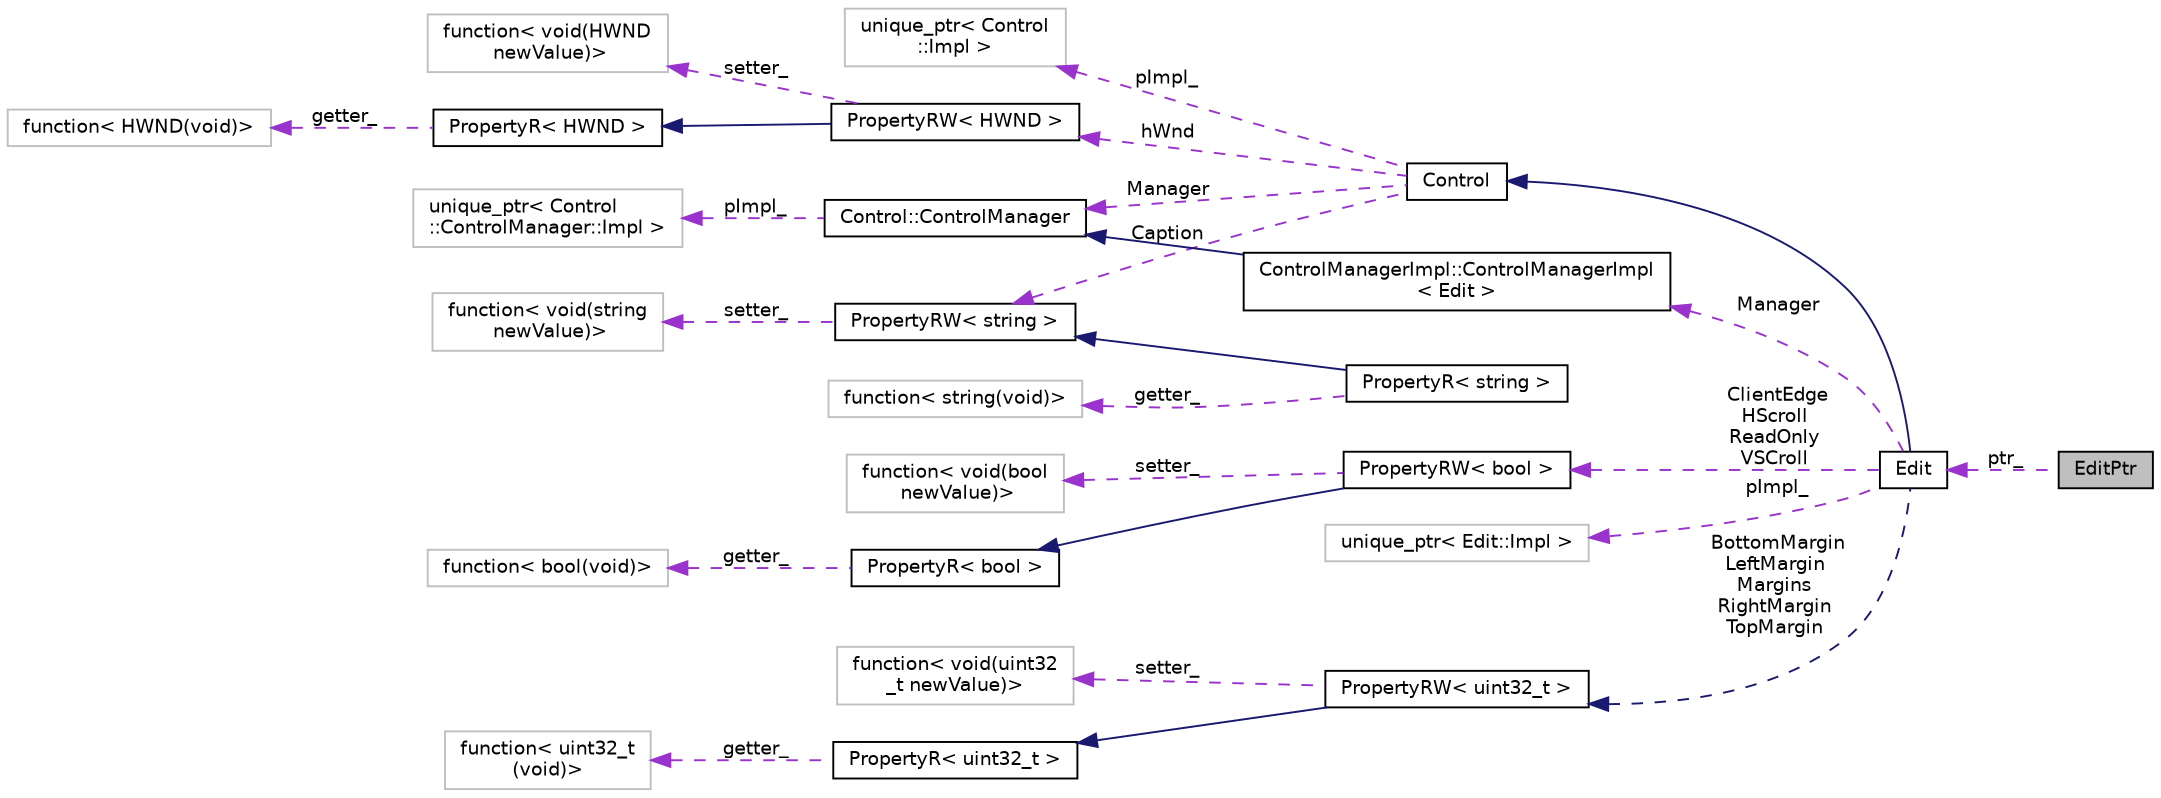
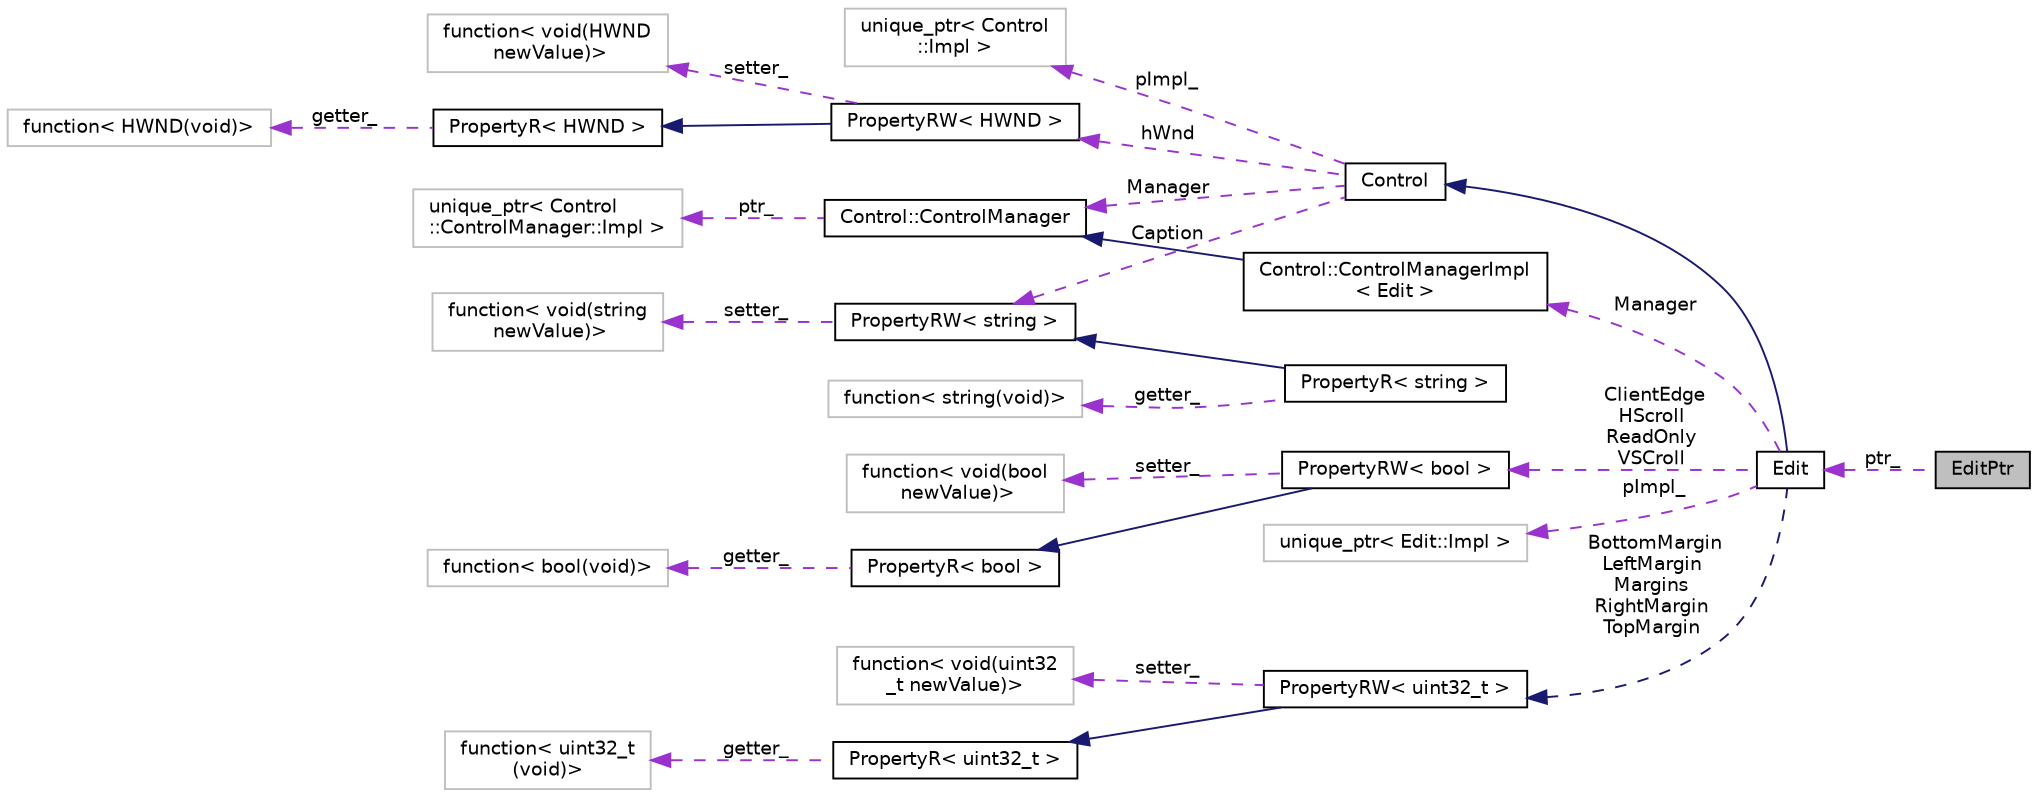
edge "Control::ControlManager" -> "unique_ptr< Control ::ControlManager::Impl >": label " pImpl_" -> " ptr_"
node "ControlManagerImpl::ControlManagerImpl < Edit >": label "ControlManagerImpl::ControlManagerImpl < Edit >" -> "Control::ControlManagerImpl < Edit >"
